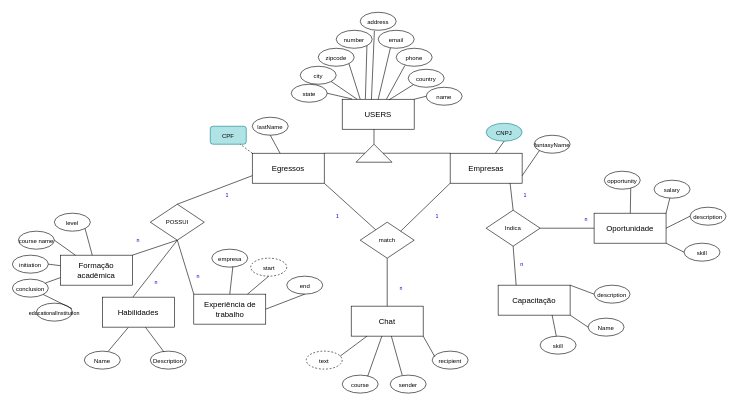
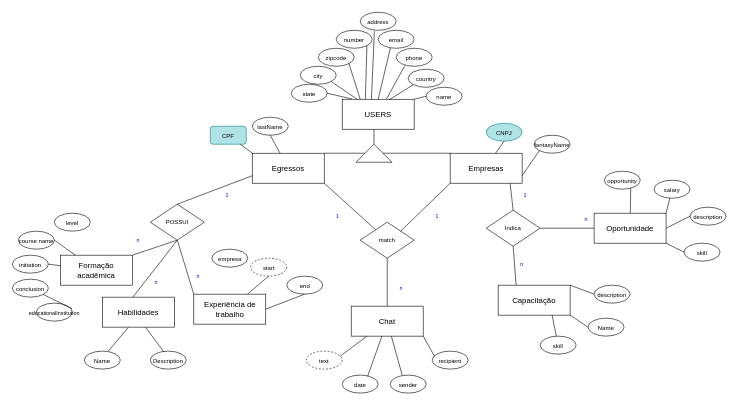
edge "CPF" -- "Egressos": style dashed -> solid
edge "level" -- "Formação acadêmica": removed
edge "Formação acadêmica" -- "conclusion": removed
edge "empresa" -- "Experiência de trabalho": removed
node "course": label "course" -> "date"
